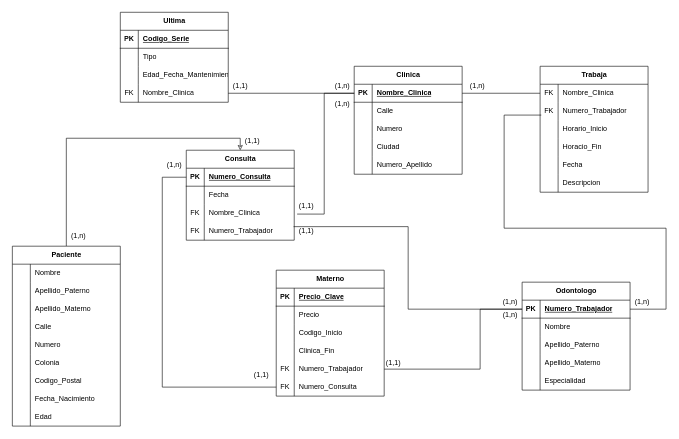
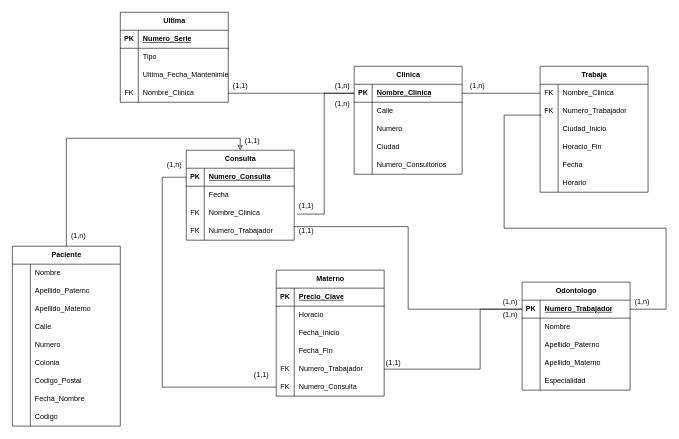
node "Codigo_Serie": label "Codigo_Serie" -> "Numero_Serie"
node "Edad_Fecha_Mantenimiento": label "Edad_Fecha_Mantenimiento" -> "Ultima_Fecha_Mantenimiento"
node "Horario_Inicio": label "Horario_Inicio" -> "Ciudad_Inicio"
node "Numero_Apellido": label "Numero_Apellido" -> "Numero_Consultorios"
node "Descripcion": label "Descripcion" -> "Horario"
node "Precio": label "Precio" -> "Horacio"
node "Codigo_Inicio": label "Codigo_Inicio" -> "Fecha_Inicio"
node "Clinica_Fin": label "Clinica_Fin" -> "Fecha_Fin"
node "Fecha_Nacimiento": label "Fecha_Nacimiento" -> "Fecha_Nombre"
node "Edad": label "Edad" -> "Codigo"
